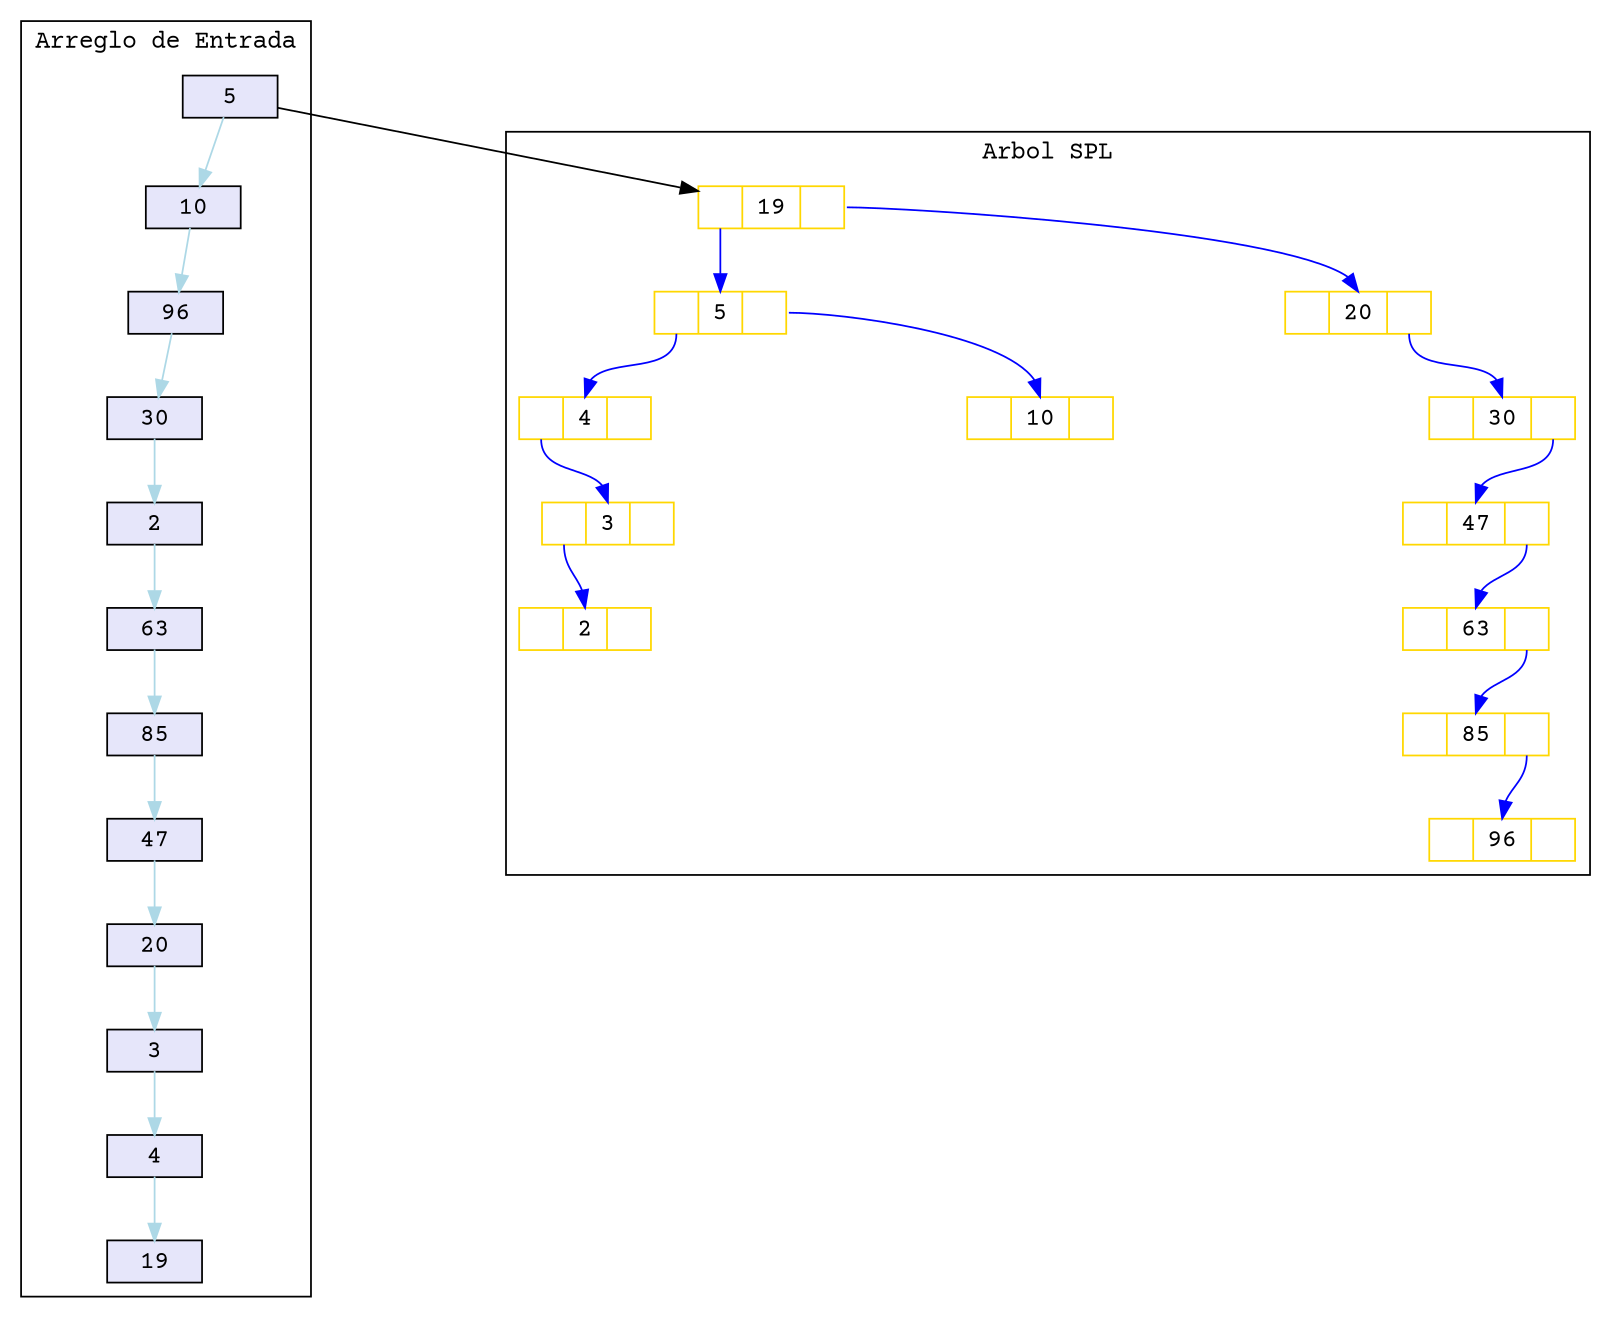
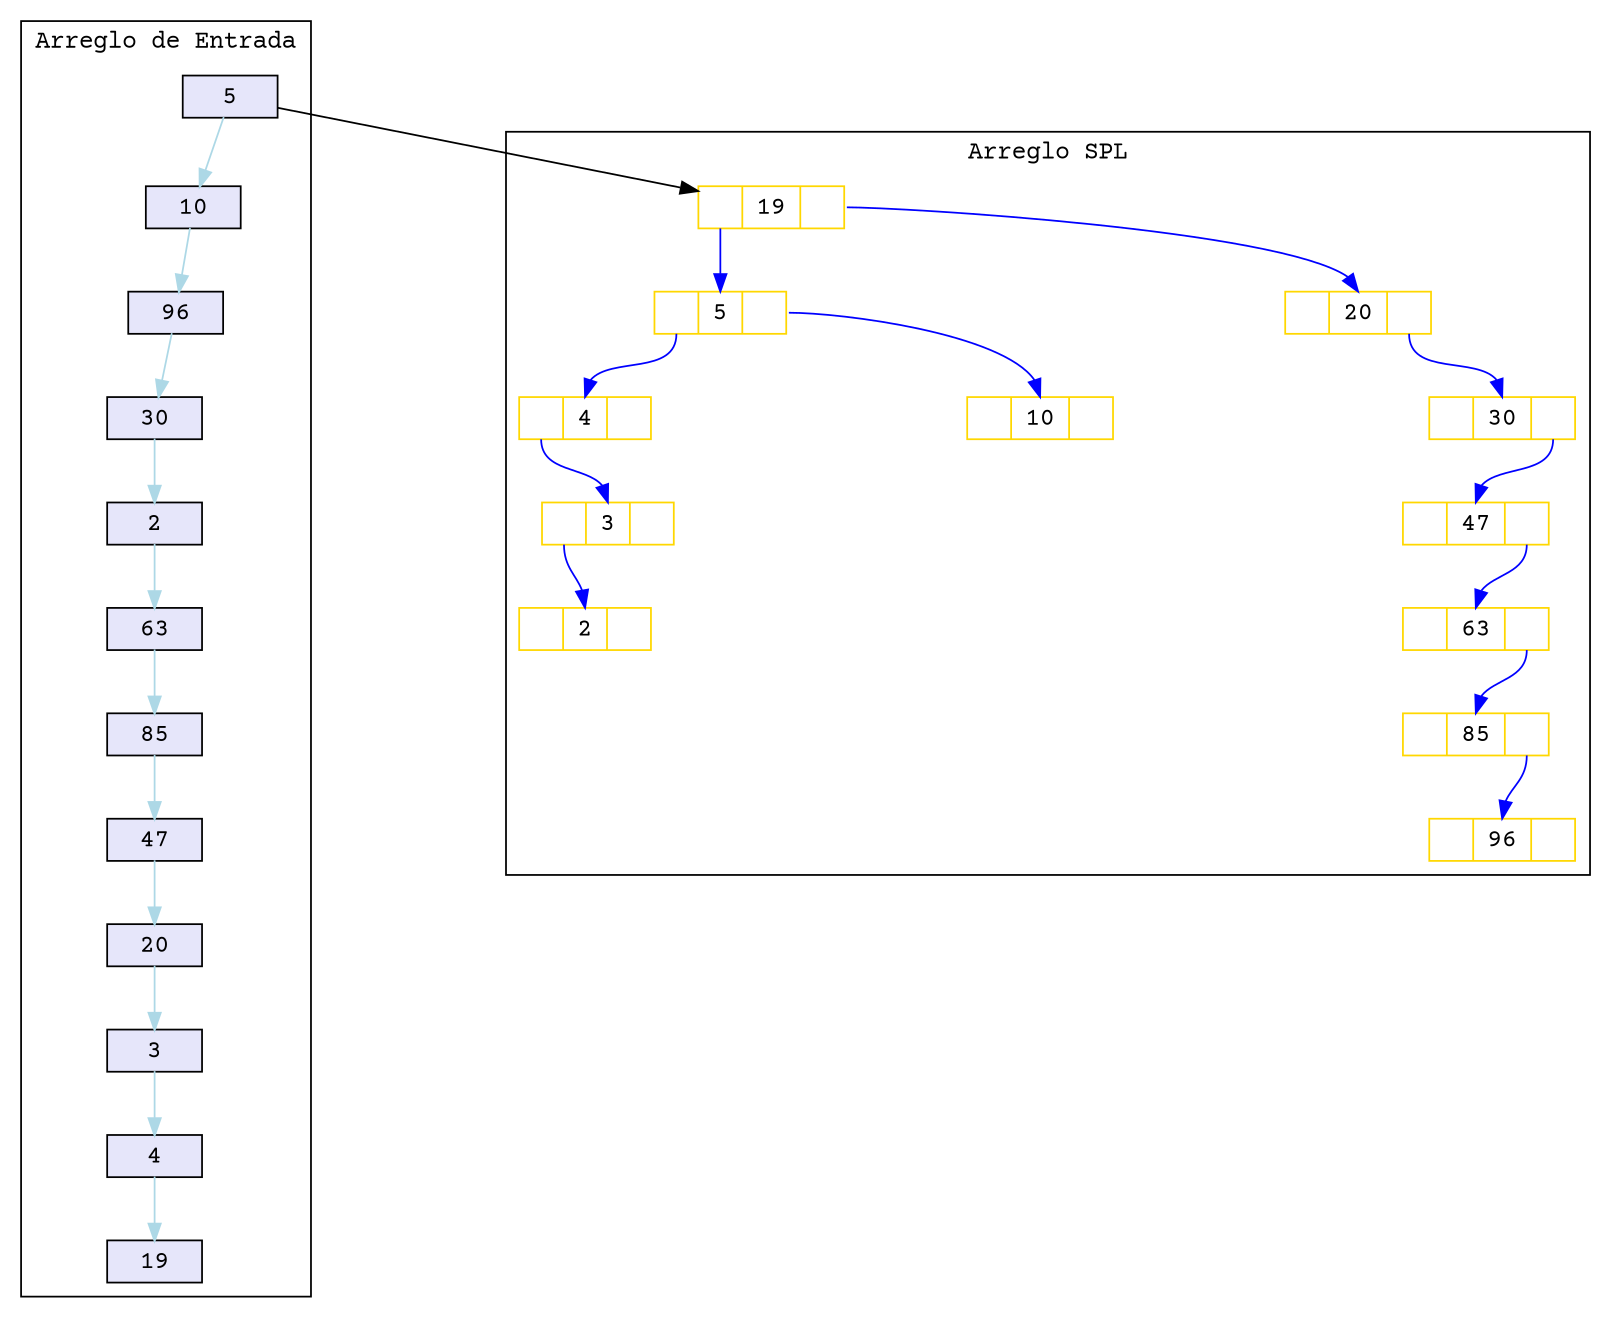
cluster "Arbol SPL": label "Arbol SPL" -> "Arreglo SPL"
